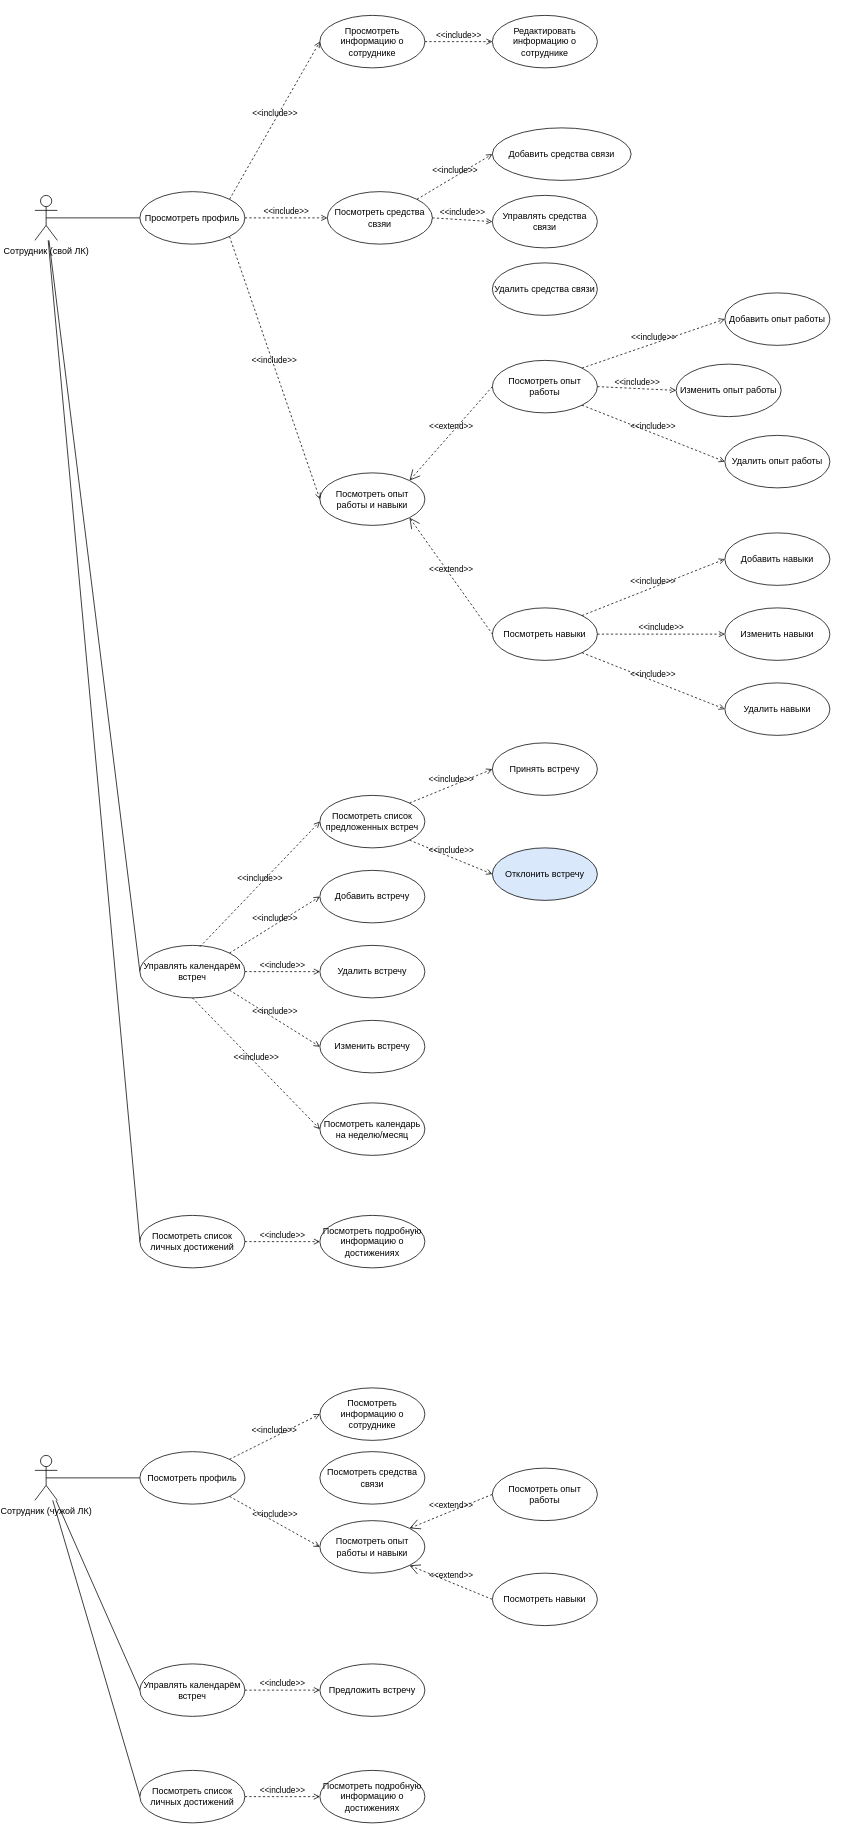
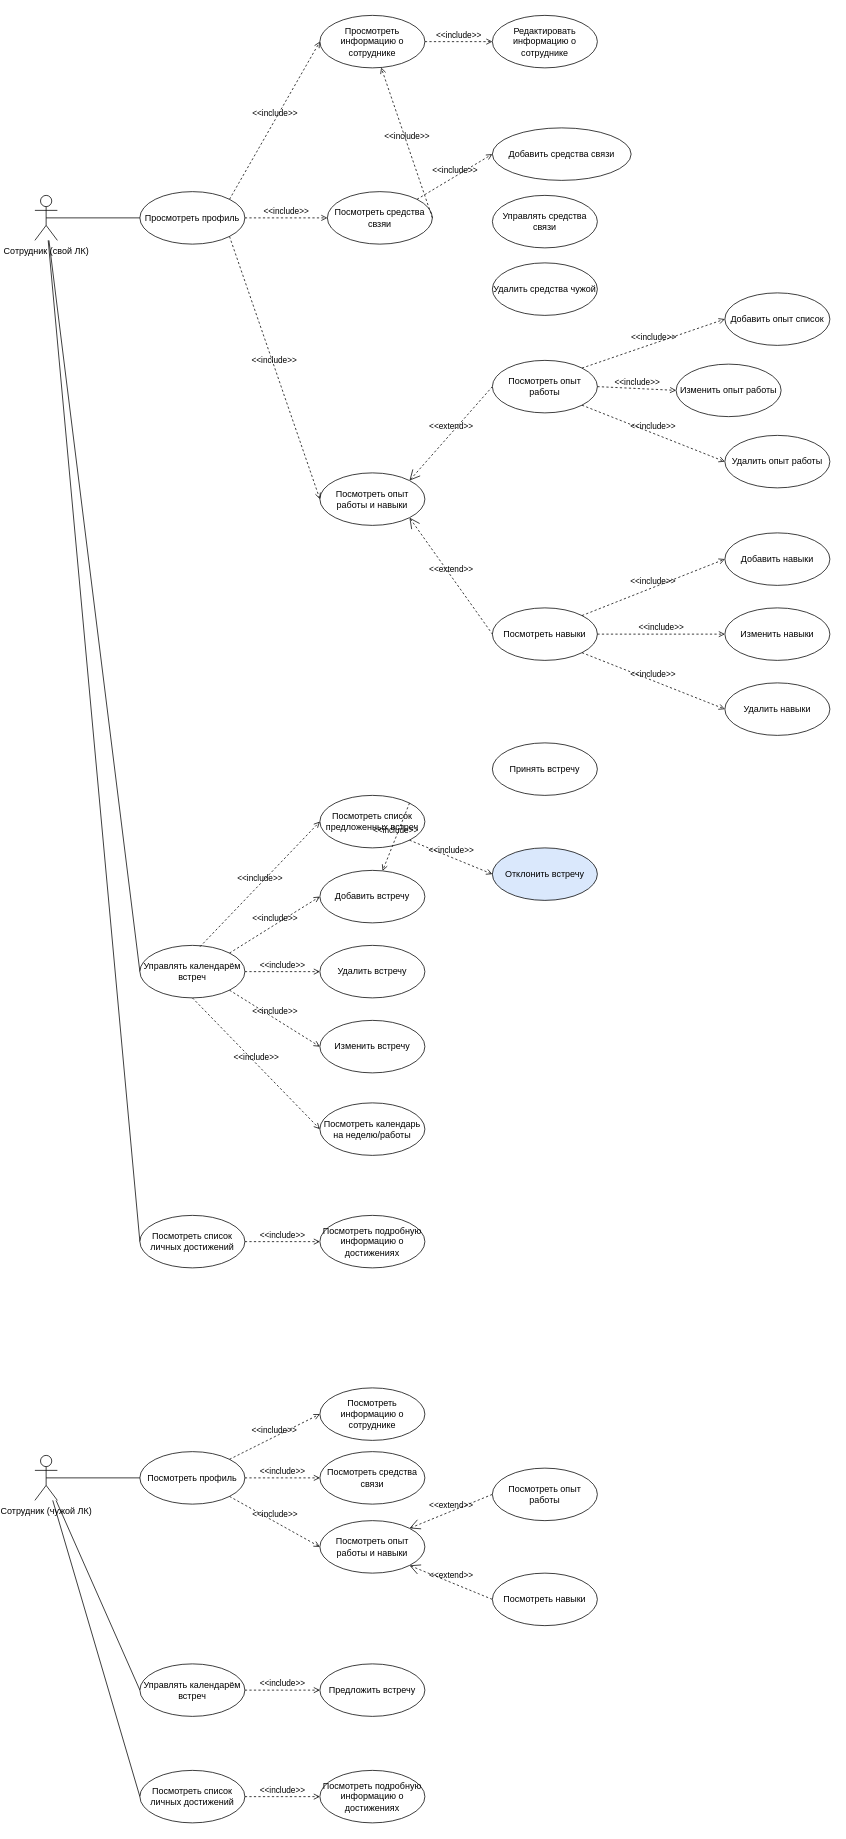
edge "Посмотреть средства свзяи" -> "Управлять средства связи": now "Посмотреть средства свзяи" -> "Просмотреть информацию о сотруднике"
node "Удалить средства связи": label "Удалить средства связи" -> "Удалить средства чужой"
node "Добавить опыт работы": label "Добавить опыт работы" -> "Добавить опыт список"
edge "Посмотреть список предложенных встреч" -> "Принять встречу": now "Посмотреть список предложенных встреч" -> "Добавить встречу"
node "Посмотреть календарь на неделю/месяц": label "Посмотреть календарь на неделю/месяц" -> "Посмотреть календарь на неделю/работы"
edge "Посмотреть профиль" -> "Посмотреть средства связи": added, label "<<include>>"
